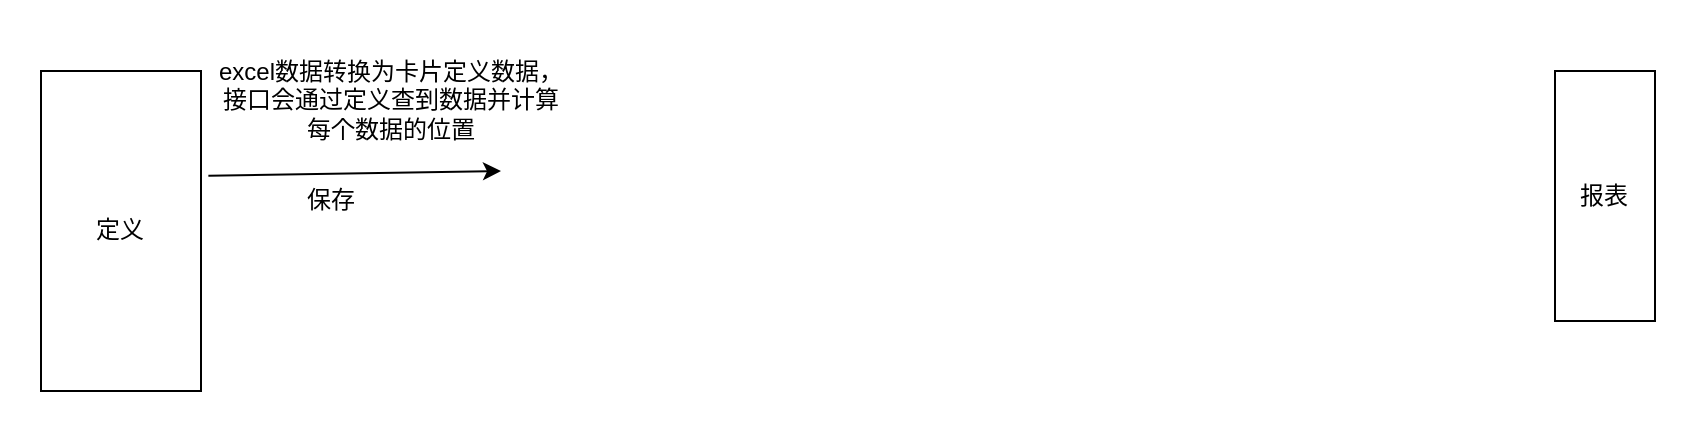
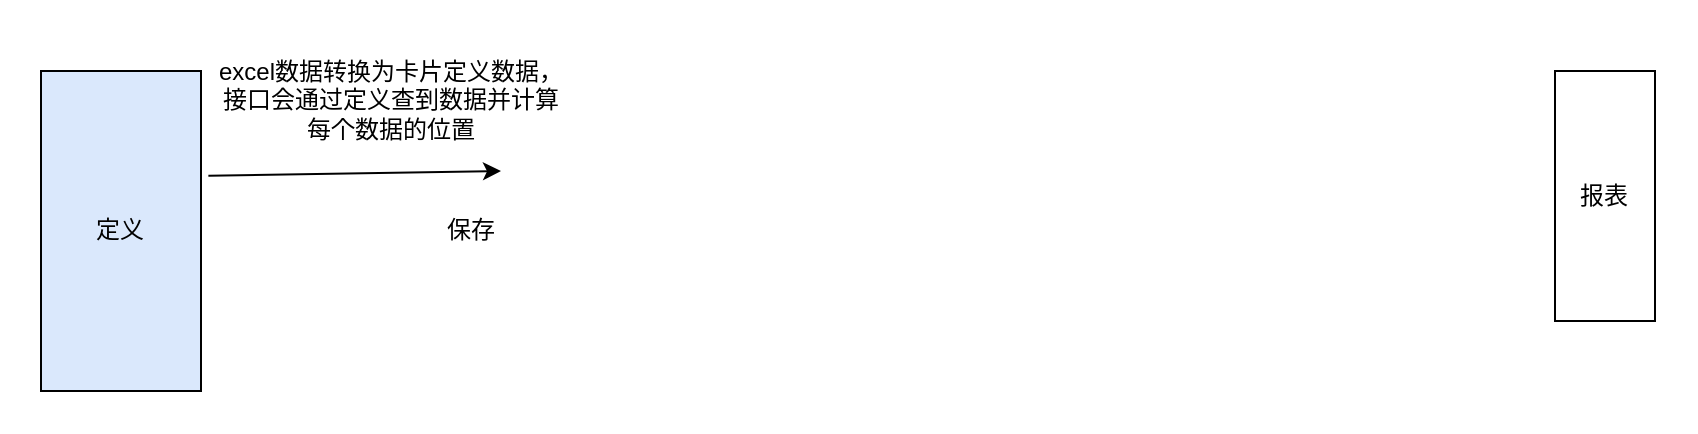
node "保存": moved (331, 201) -> (471, 231)
node "定义": fillcolor #ffffff -> #dae8fc
